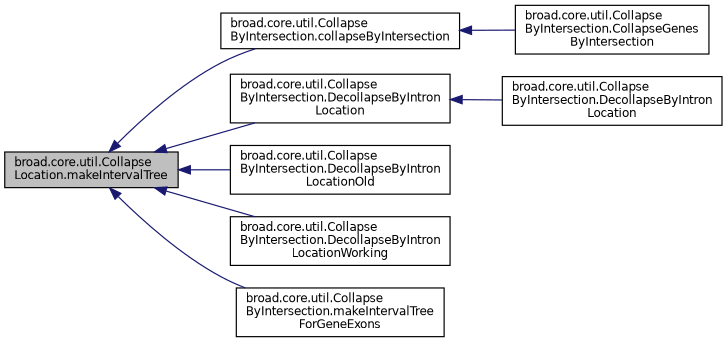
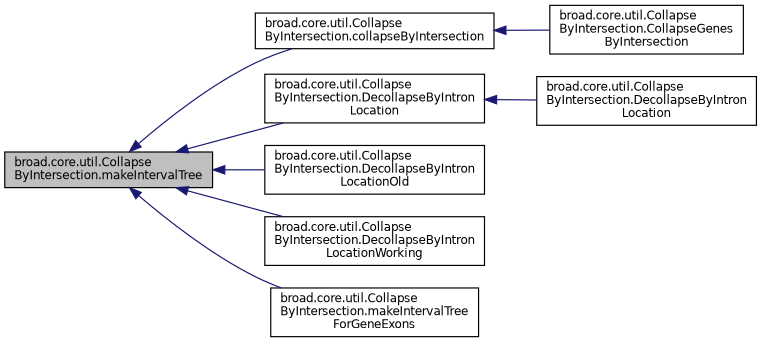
node "broad.core.util.Collapse Location.makeIntervalTree": label "broad.core.util.Collapse Location.makeIntervalTree" -> "broad.core.util.Collapse ByIntersection.makeIntervalTree"
